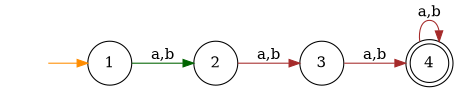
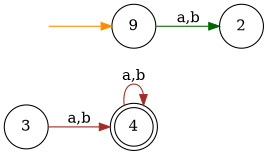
node "1": label "1" -> "9"
edge "2" -> "3": removed, label "a,b"
